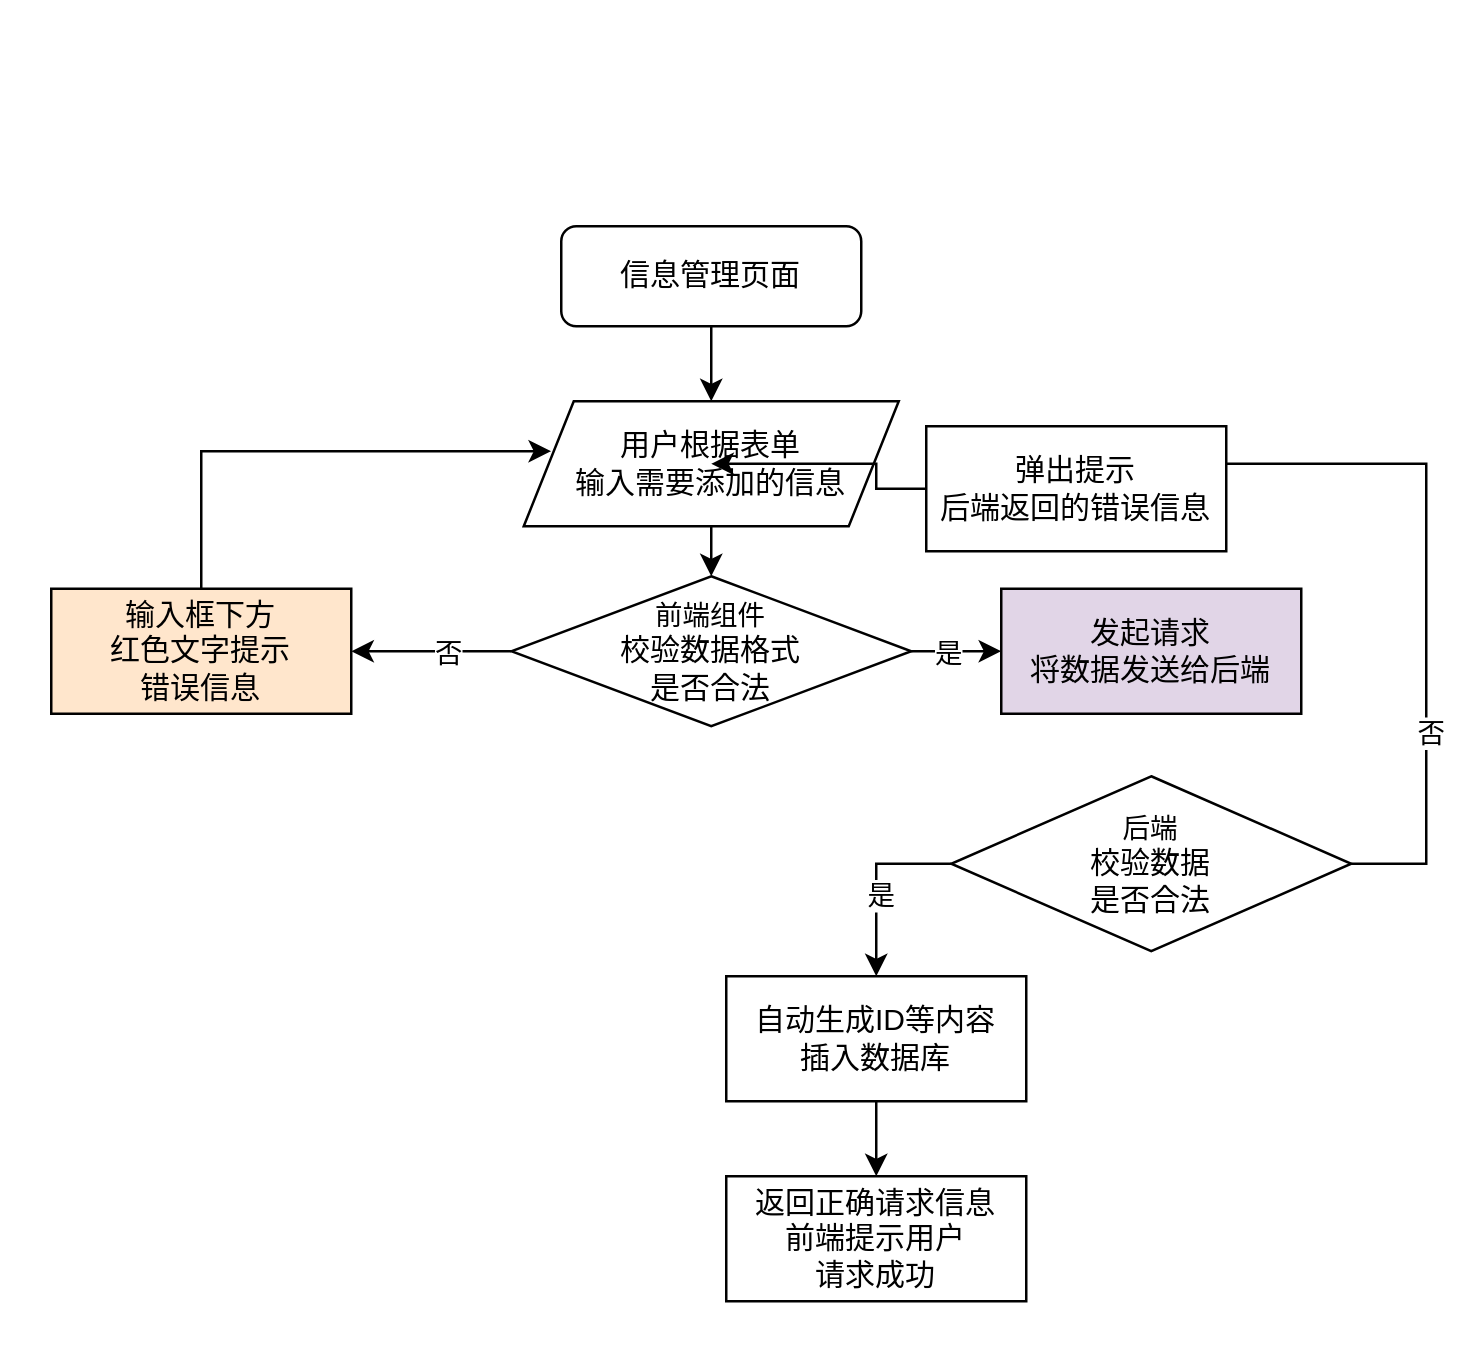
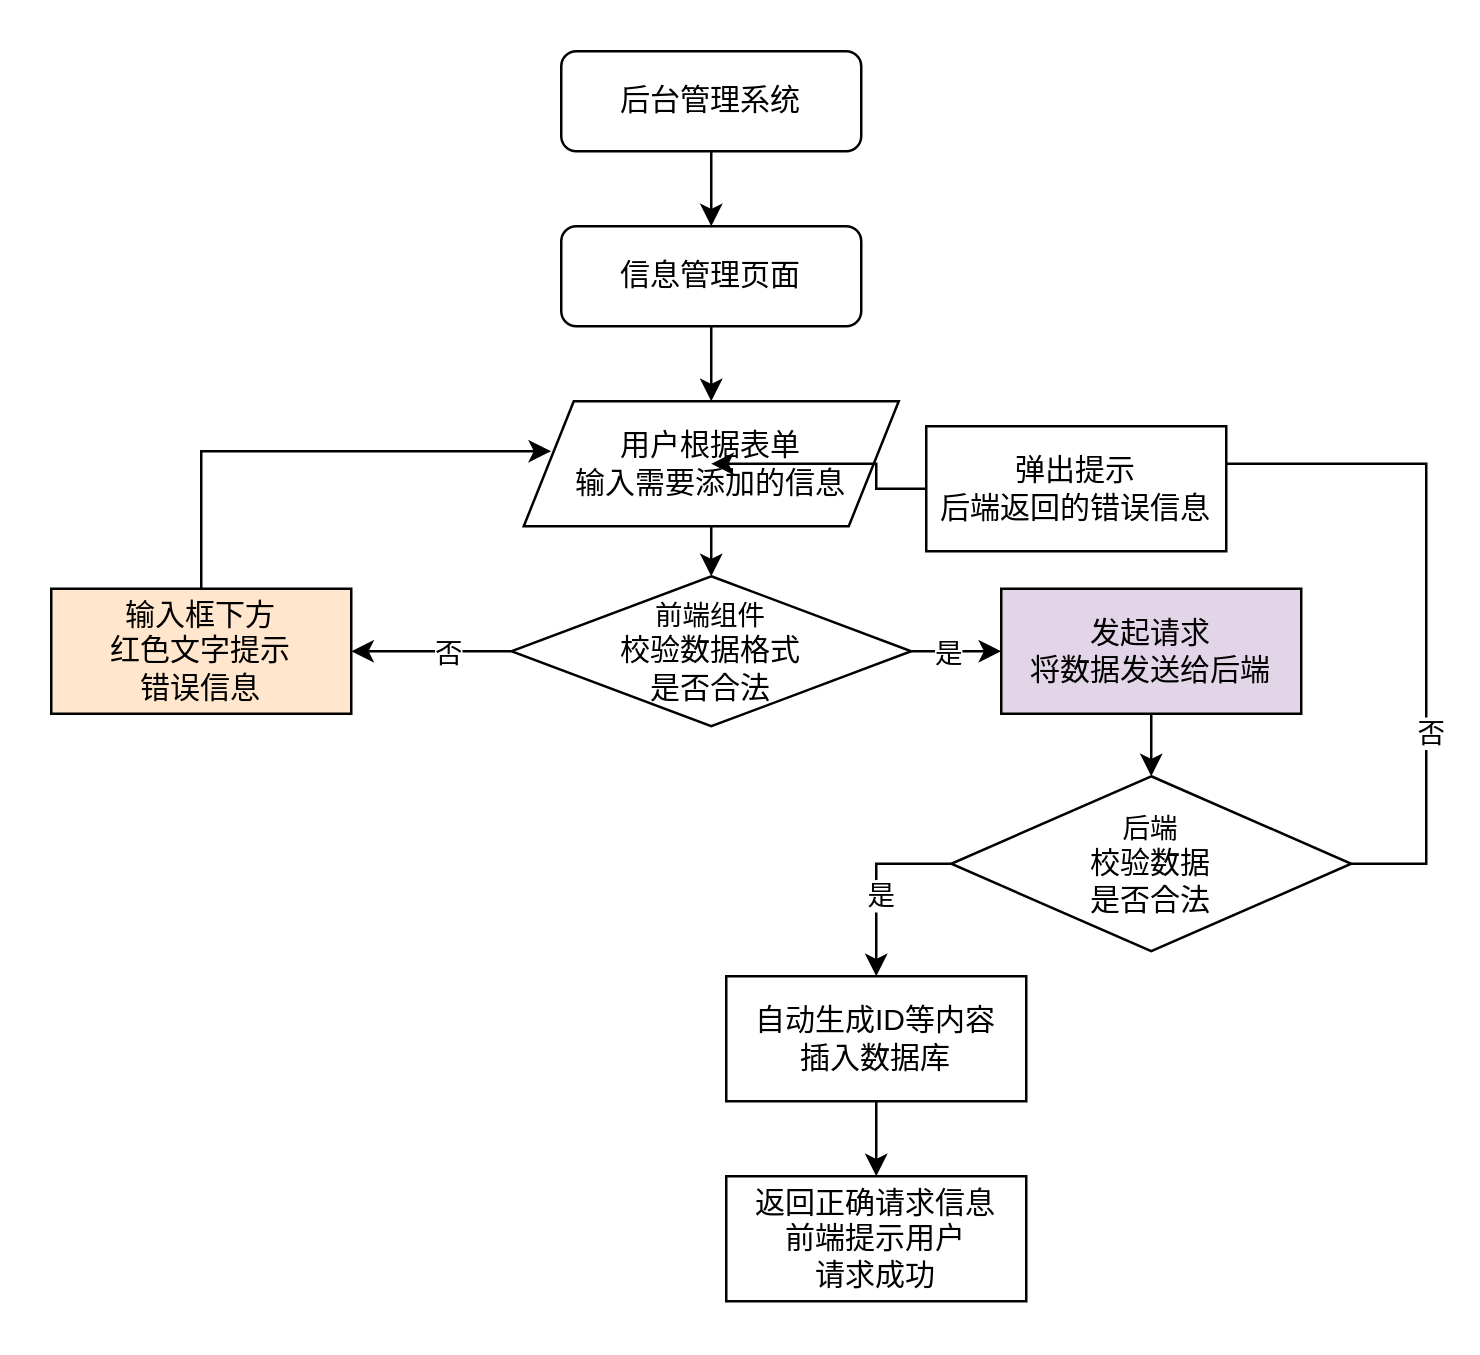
node "后台管理系统": added
edge "后台管理系统" -> "信息管理页面": added
edge "发起请求 将数据发送给后端" -> "后端 校验数据 是否合法": added
